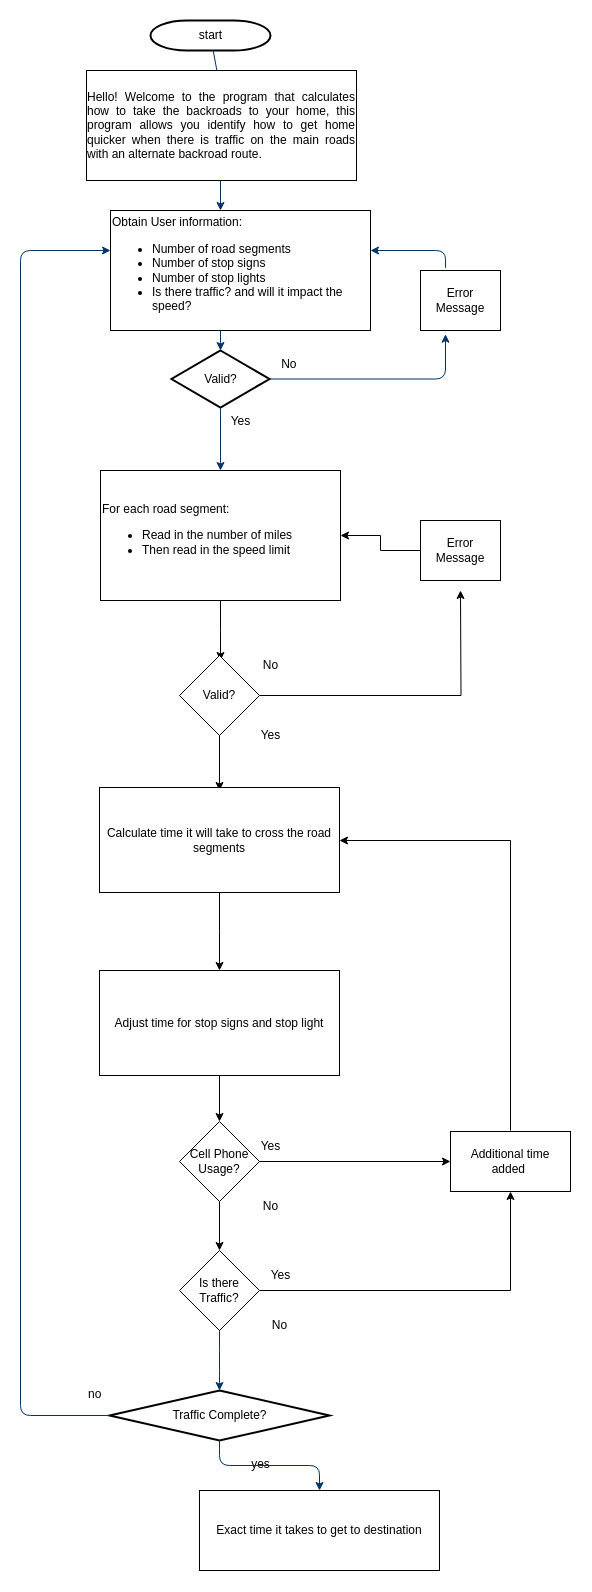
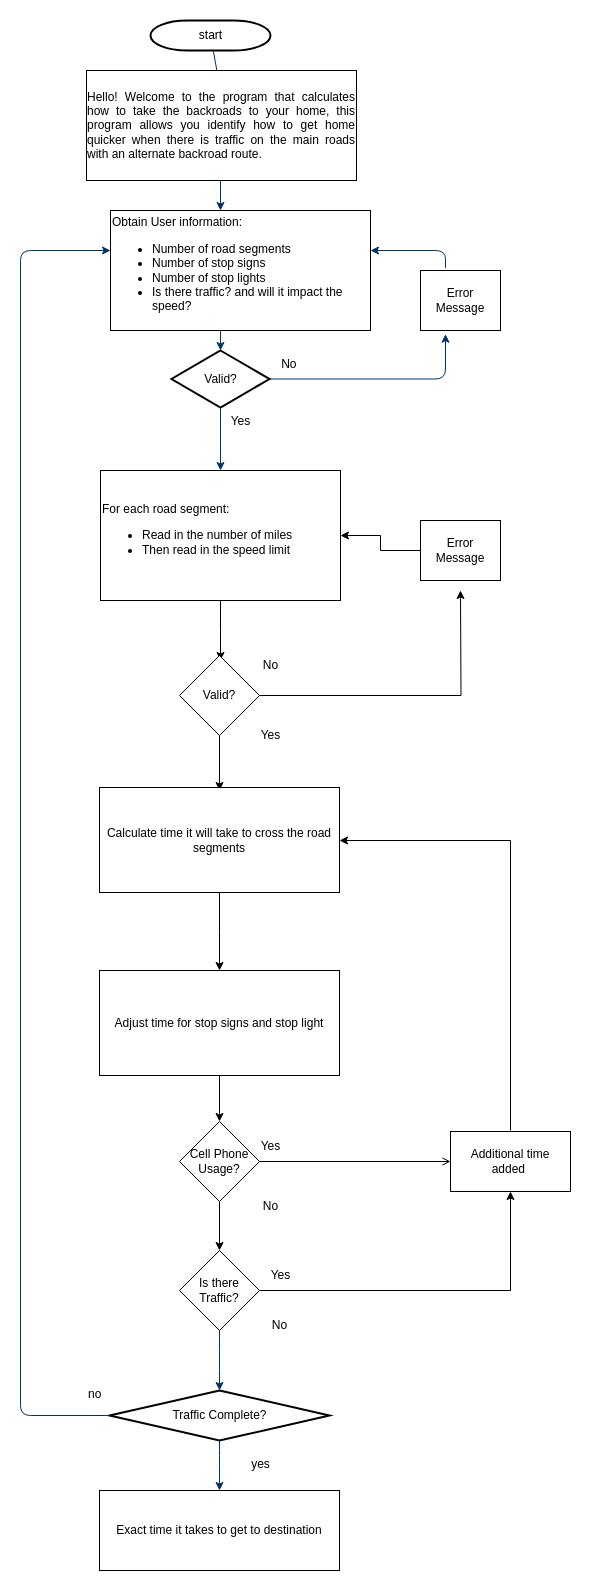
edge "Cell Phone Usage?" -> "Additional time added": arrowhead classic -> open
node "Exact time it takes to get to destination": moved (320, 1531) -> (220, 1531)
